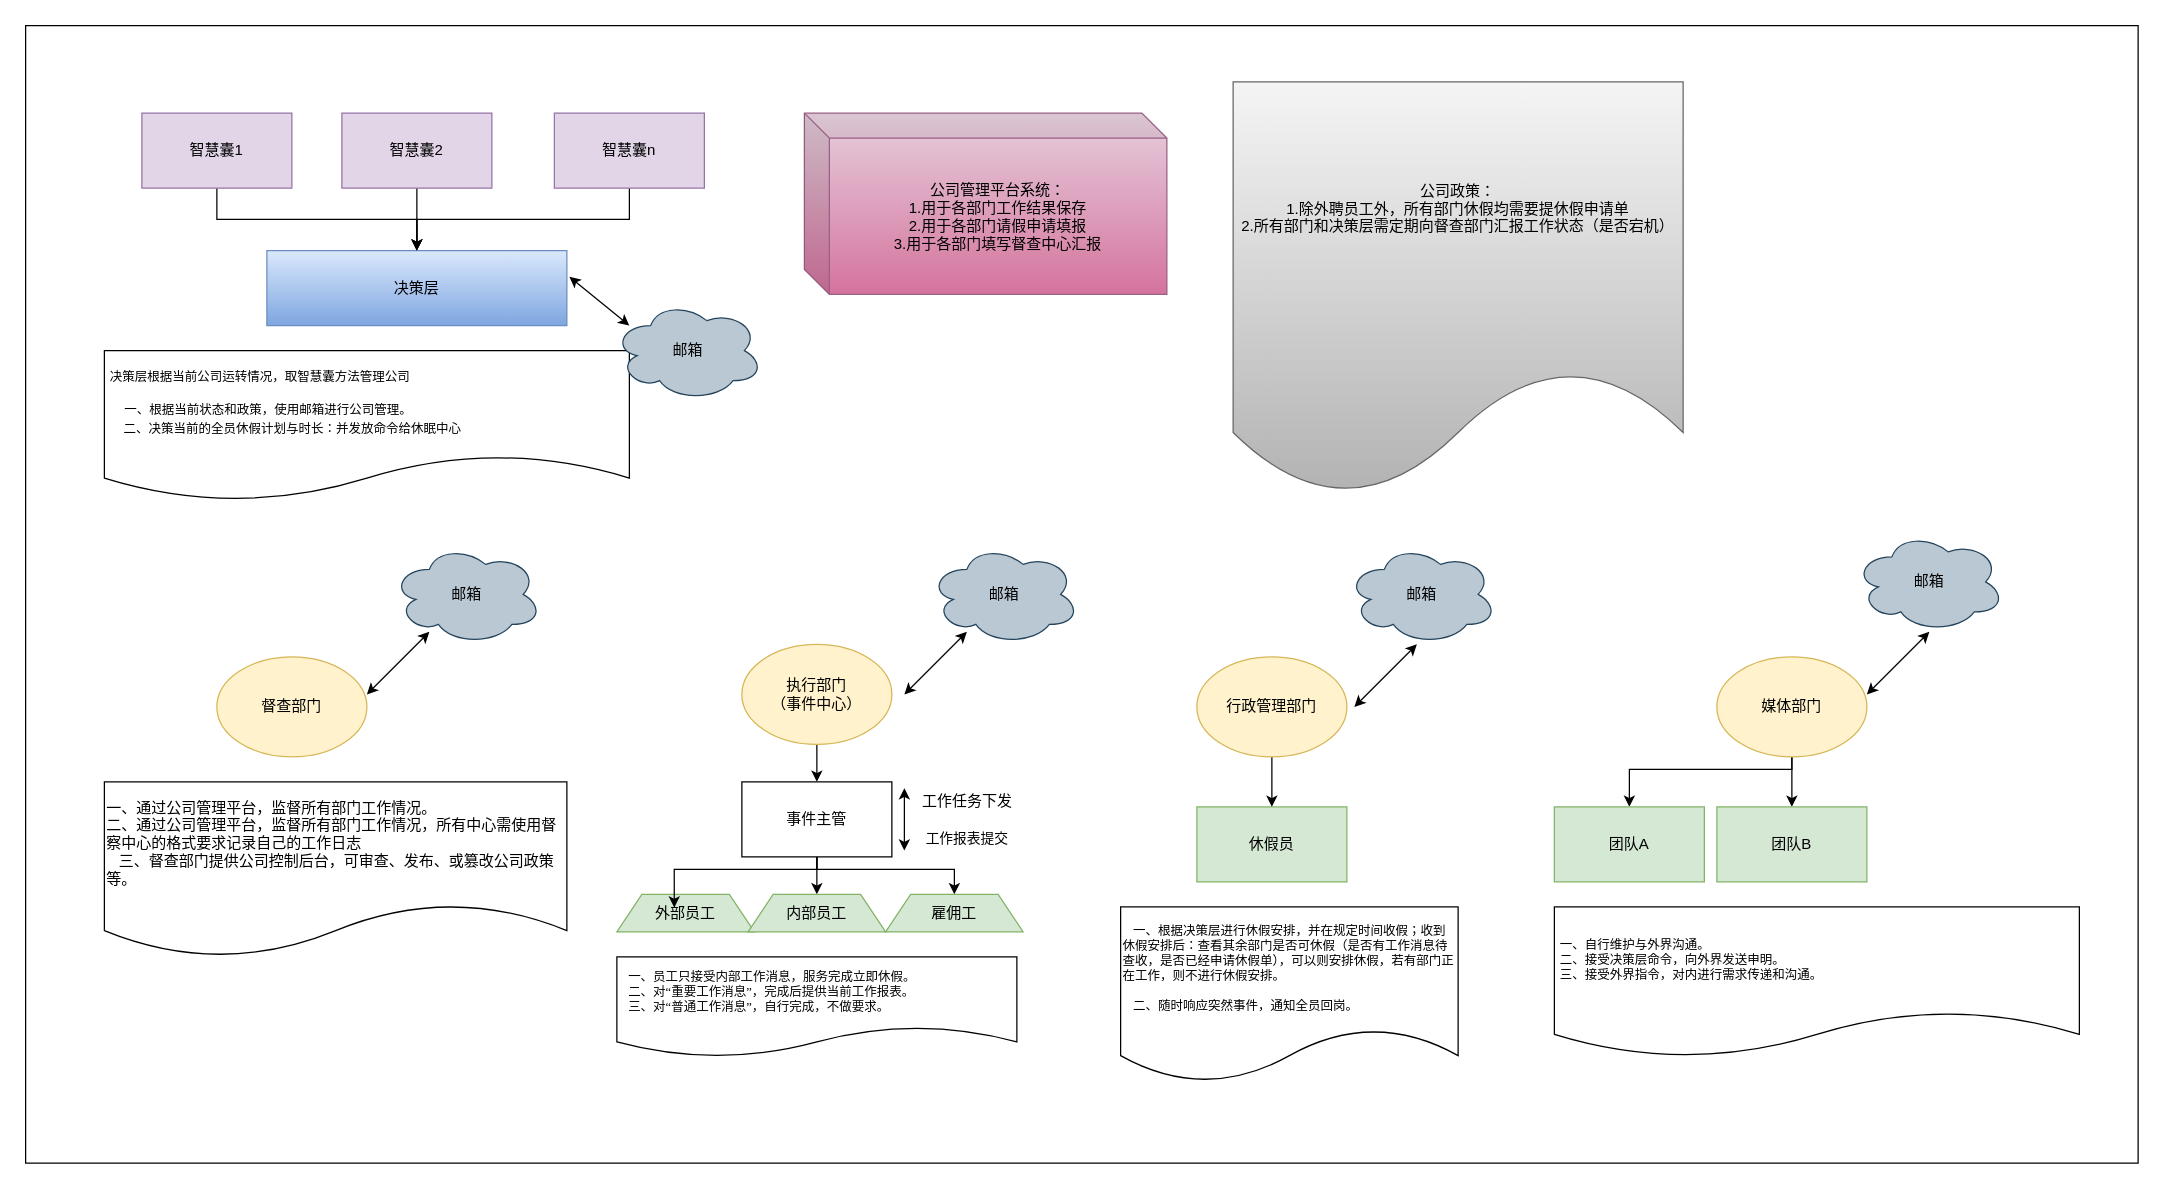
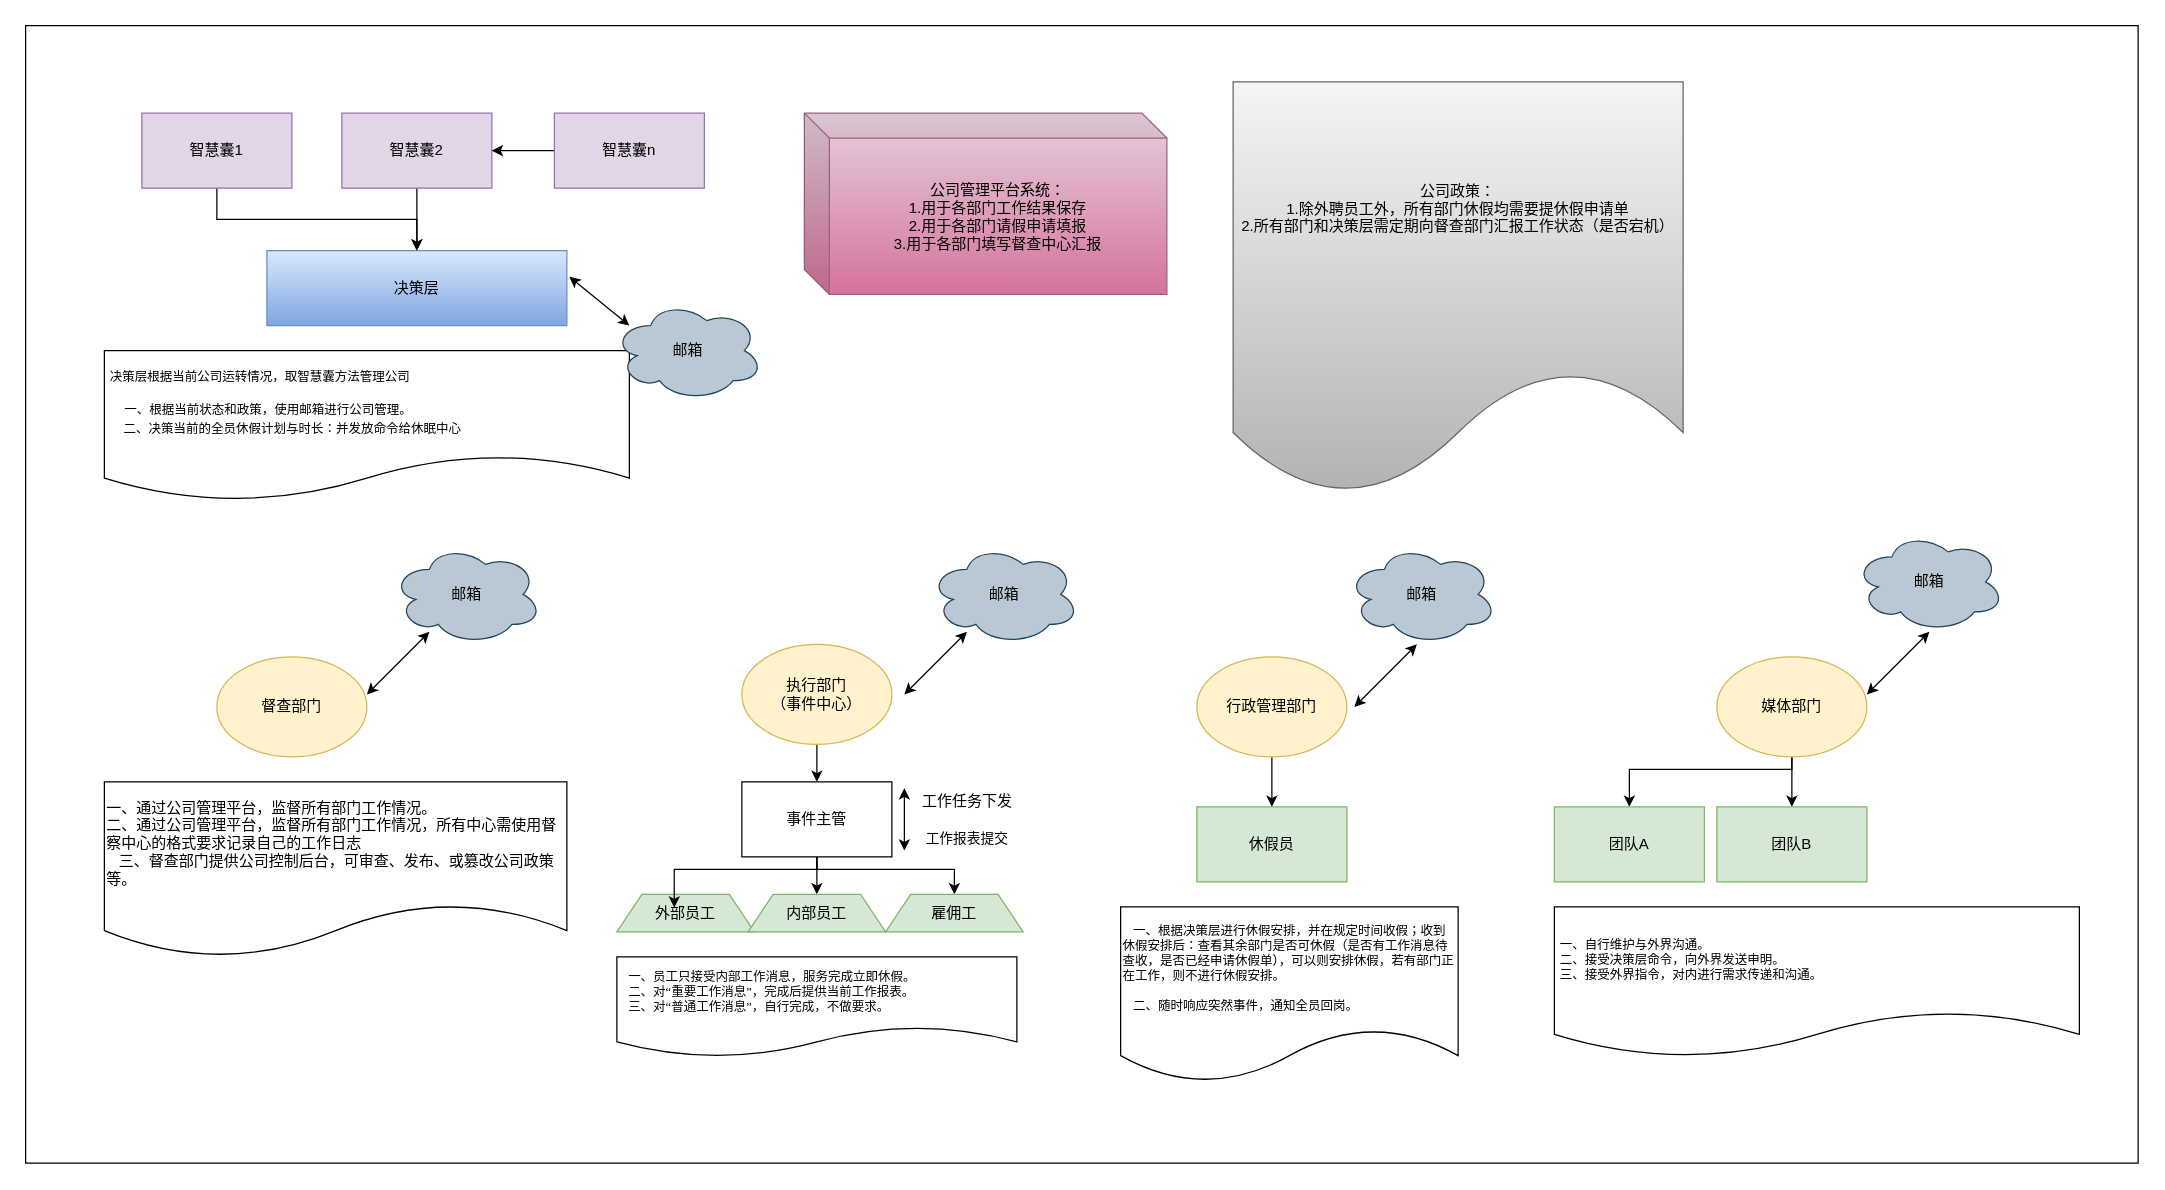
edge "智慧囊n" -> "决策层": now "智慧囊n" -> "智慧囊2"
